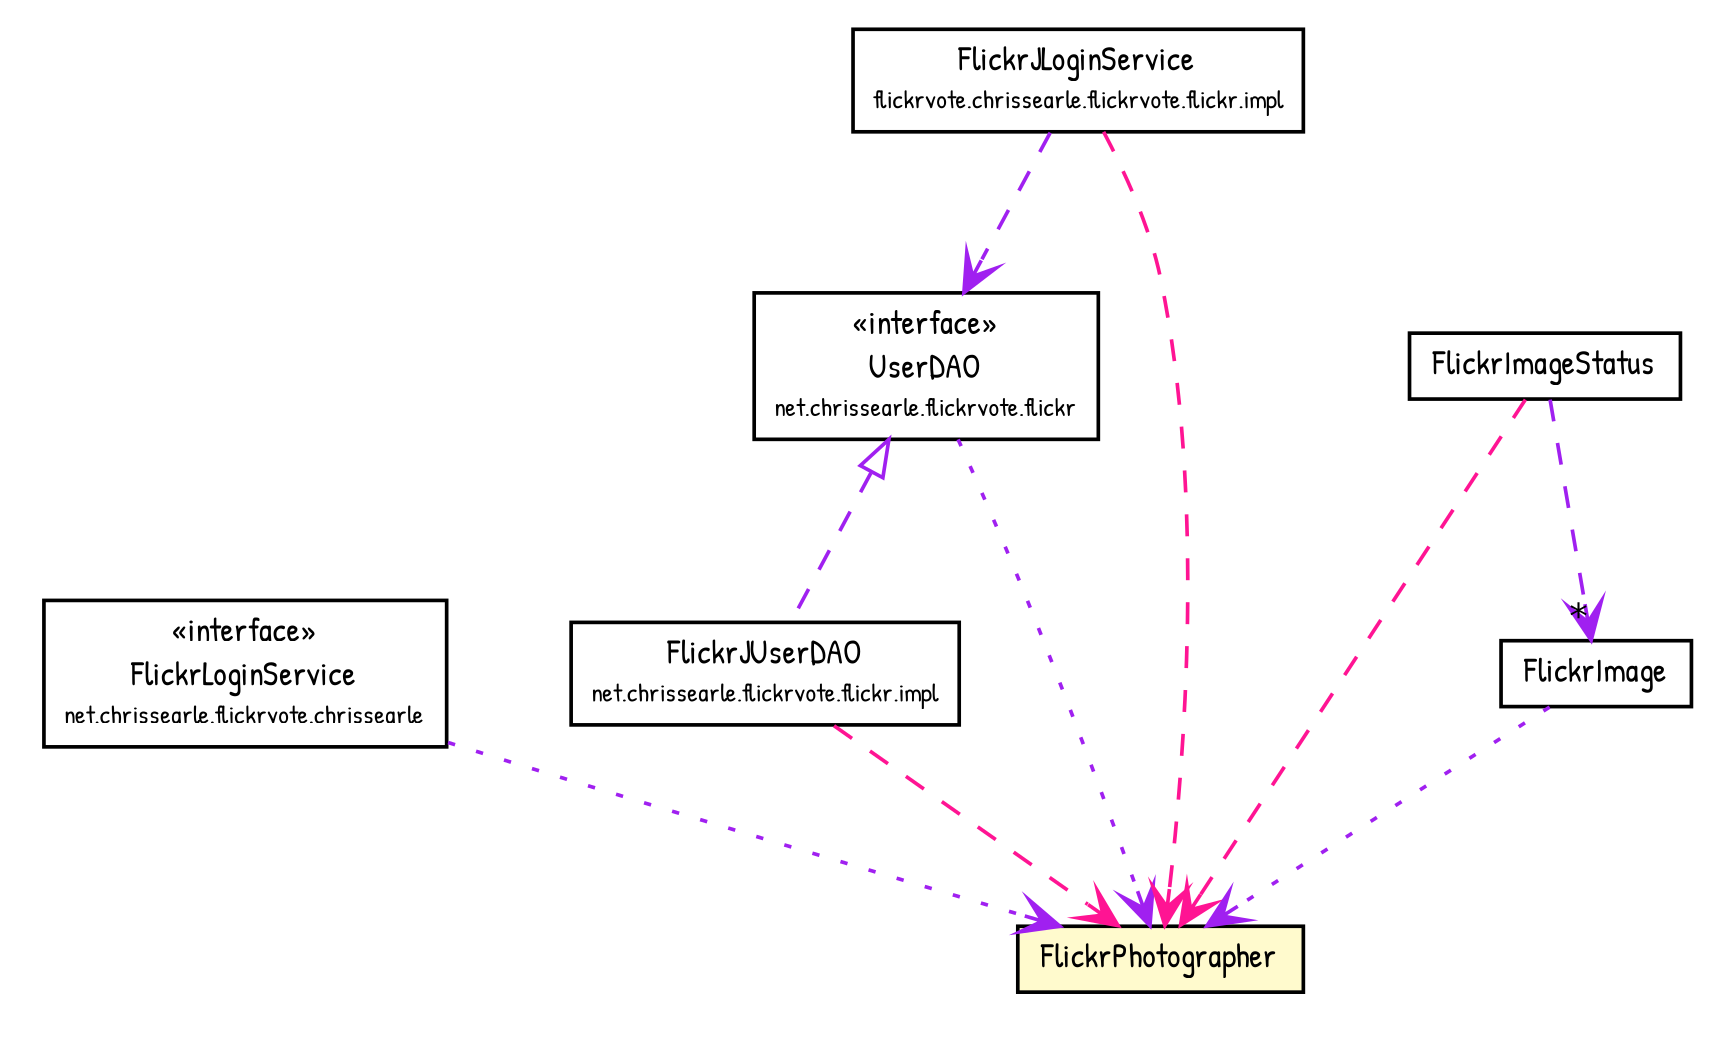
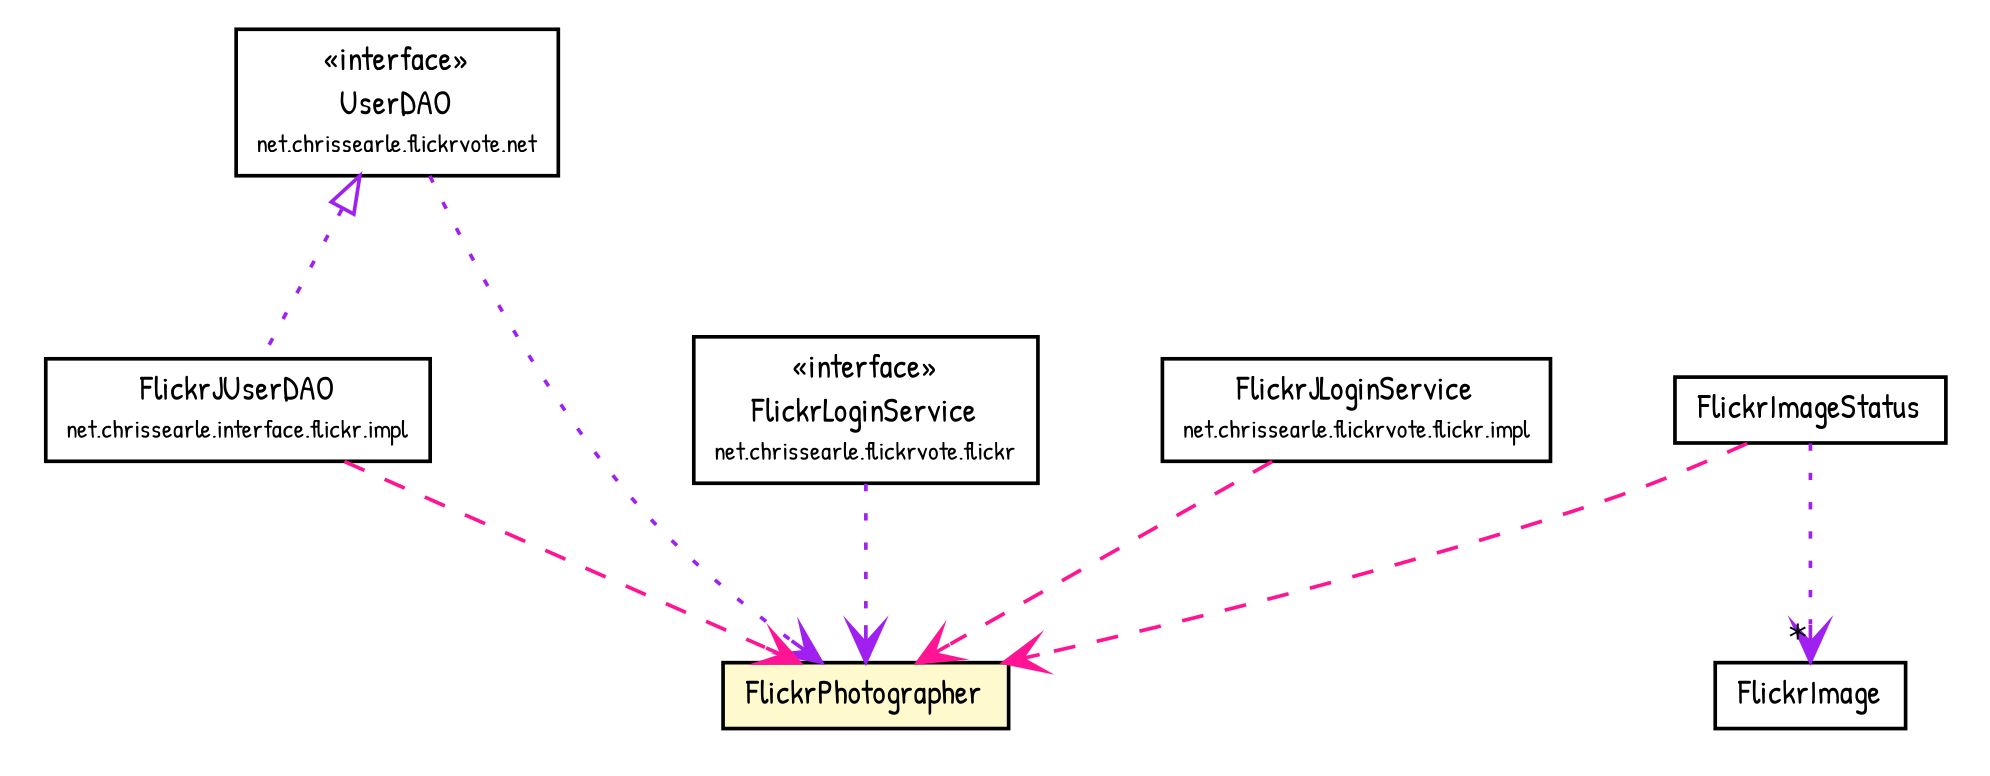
node "FlickrJLoginService": text "flickrvote.chrissearle.flickrvote.flickr.impl" -> "net.chrissearle.flickrvote.flickr.impl"
edge "FlickrJLoginService" -> "UserDAO": removed
node "UserDAO": text "net.chrissearle.flickrvote.flickr" -> "net.chrissearle.flickrvote.net"
edge "FlickrImageStatus" -> "FlickrImage": style dashed -> dotted
edge "FlickrJUserDAO" -> "UserDAO": style dashed -> dotted
node "FlickrJUserDAO": text "net.chrissearle.flickrvote.flickr.impl" -> "net.chrissearle.interface.flickr.impl"
node "FlickrLoginService": text "net.chrissearle.flickrvote.chrissearle" -> "net.chrissearle.flickrvote.flickr"
edge "FlickrImage" -> "FlickrPhotographer": removed
